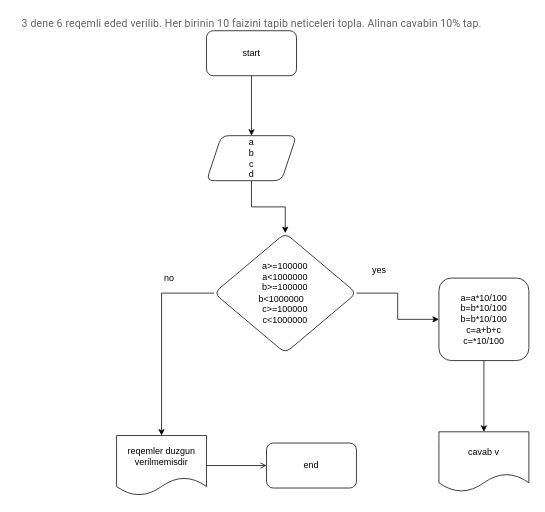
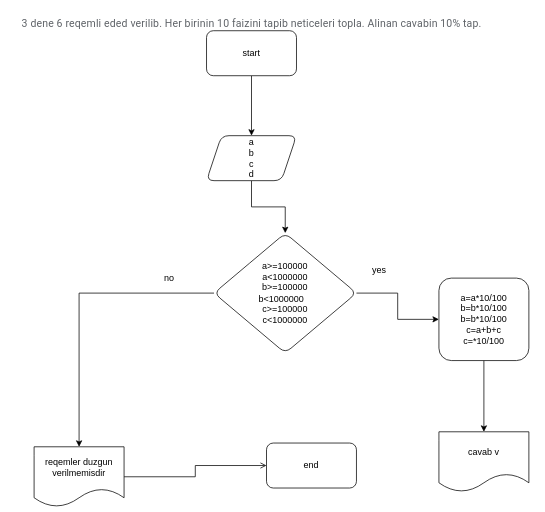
node "reqemler duzgun verilmemisdir": moved (162, 465) -> (79, 477)
